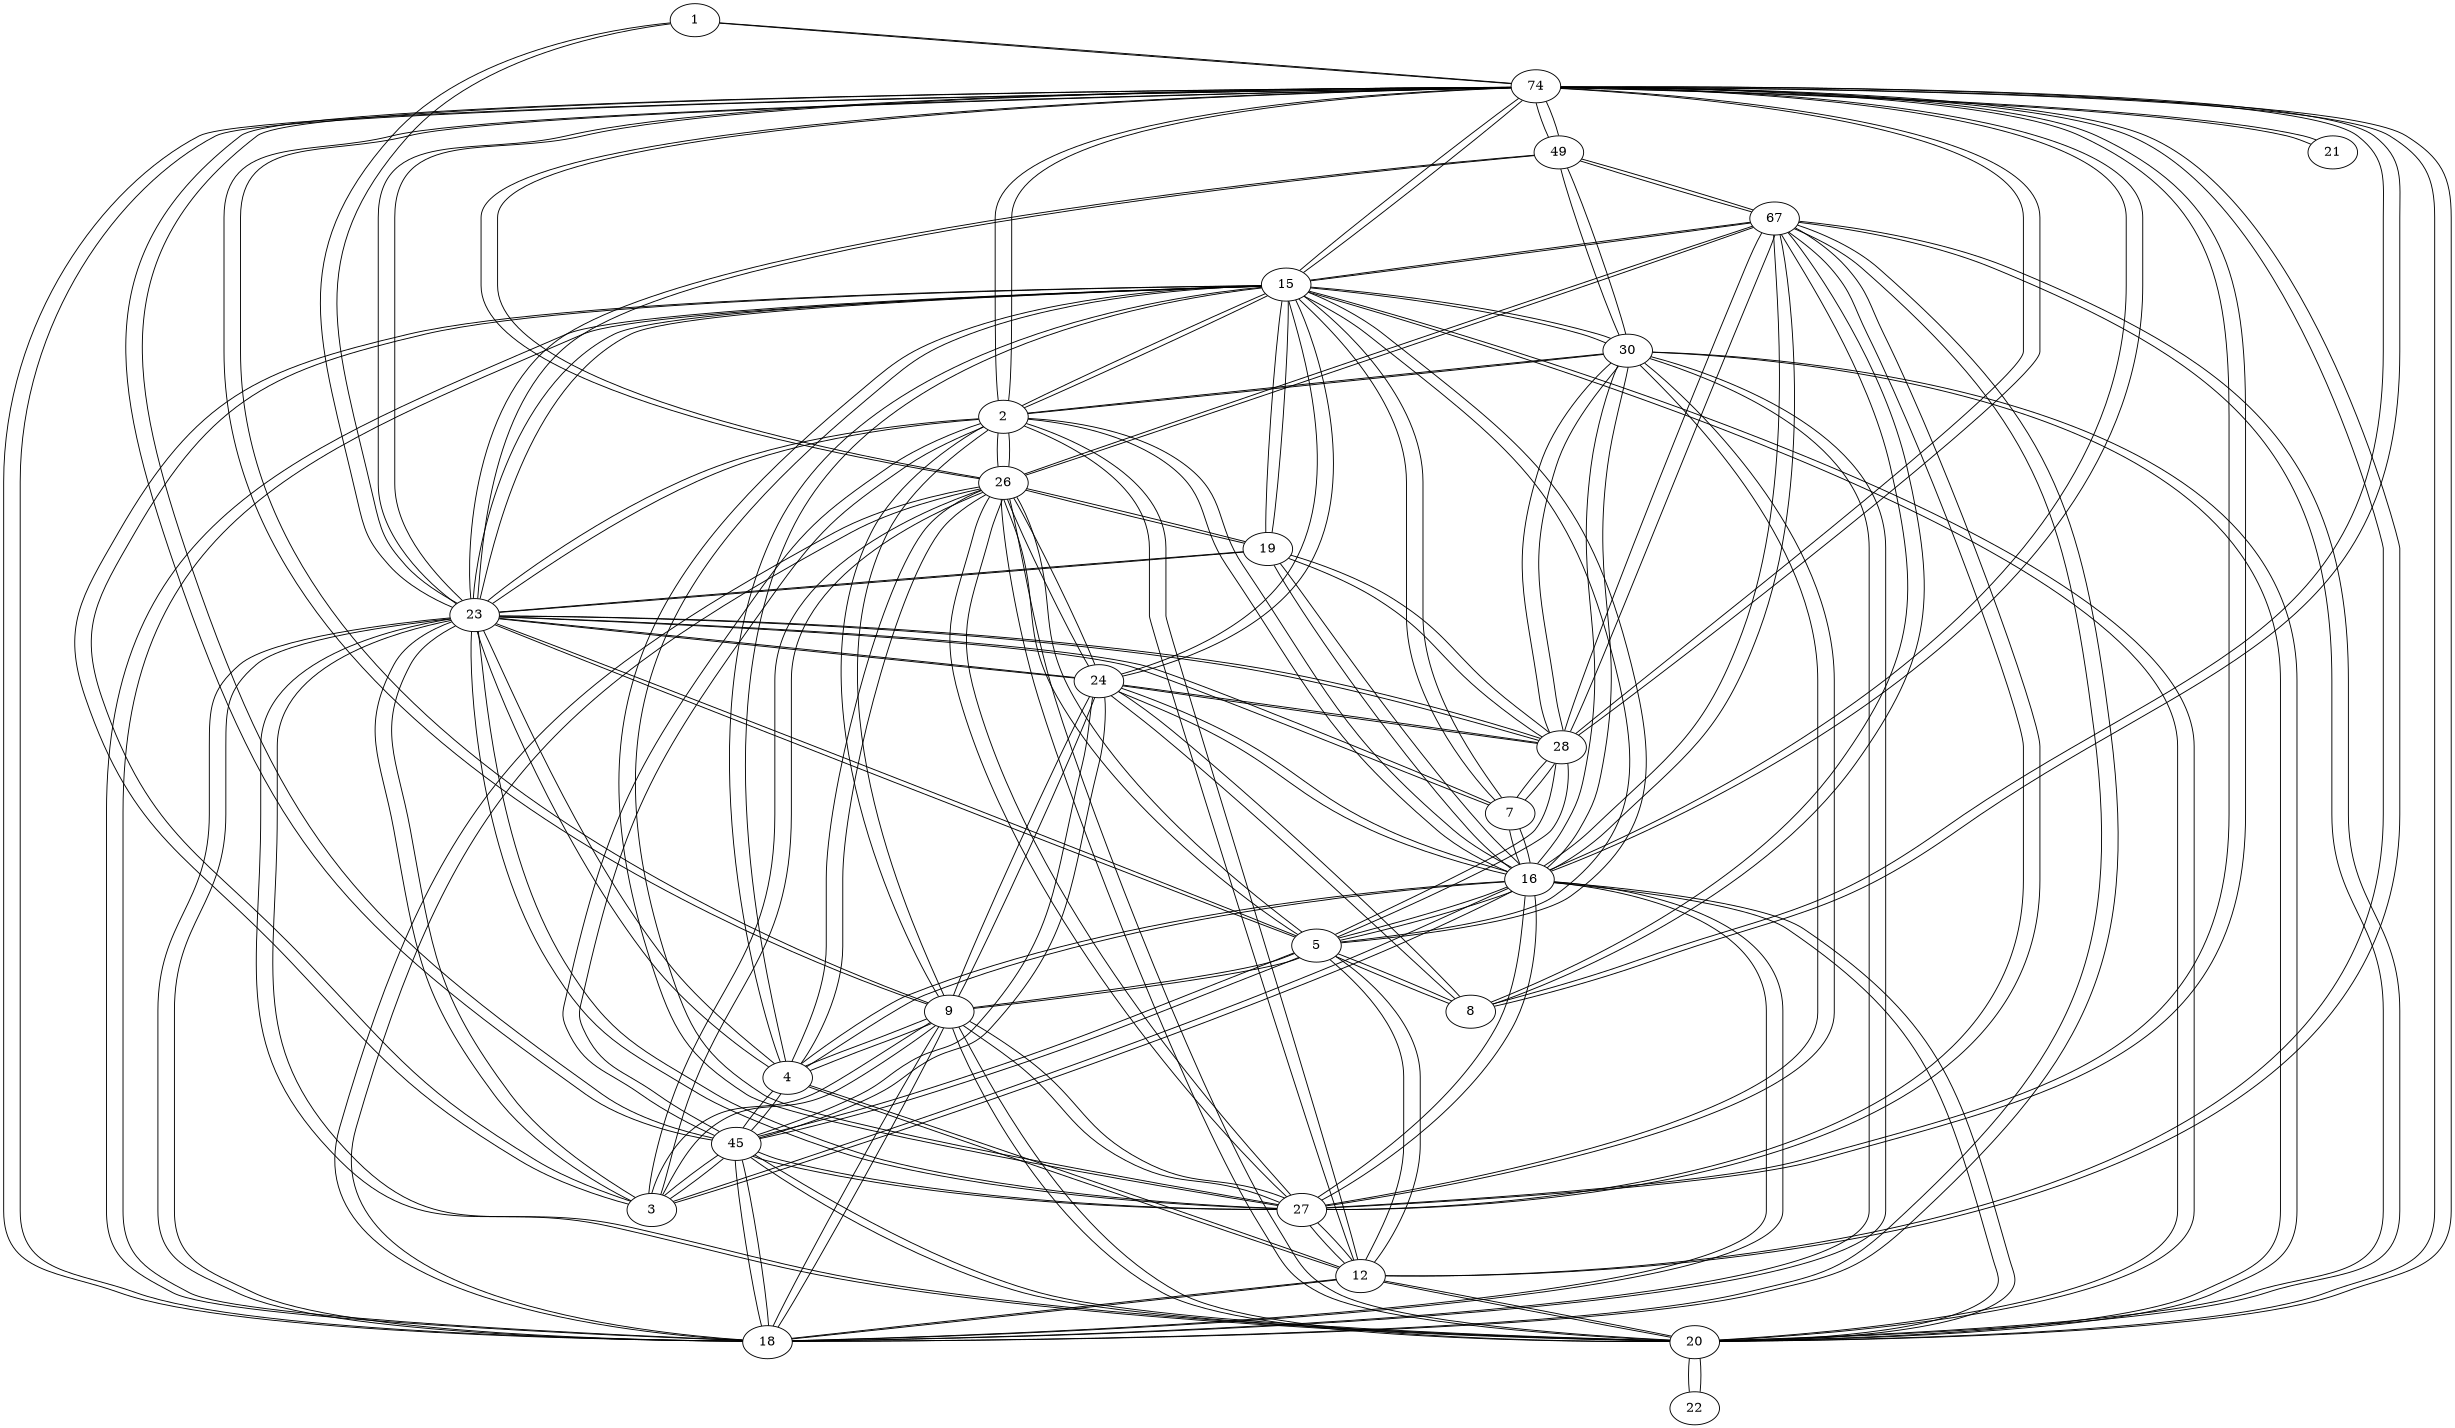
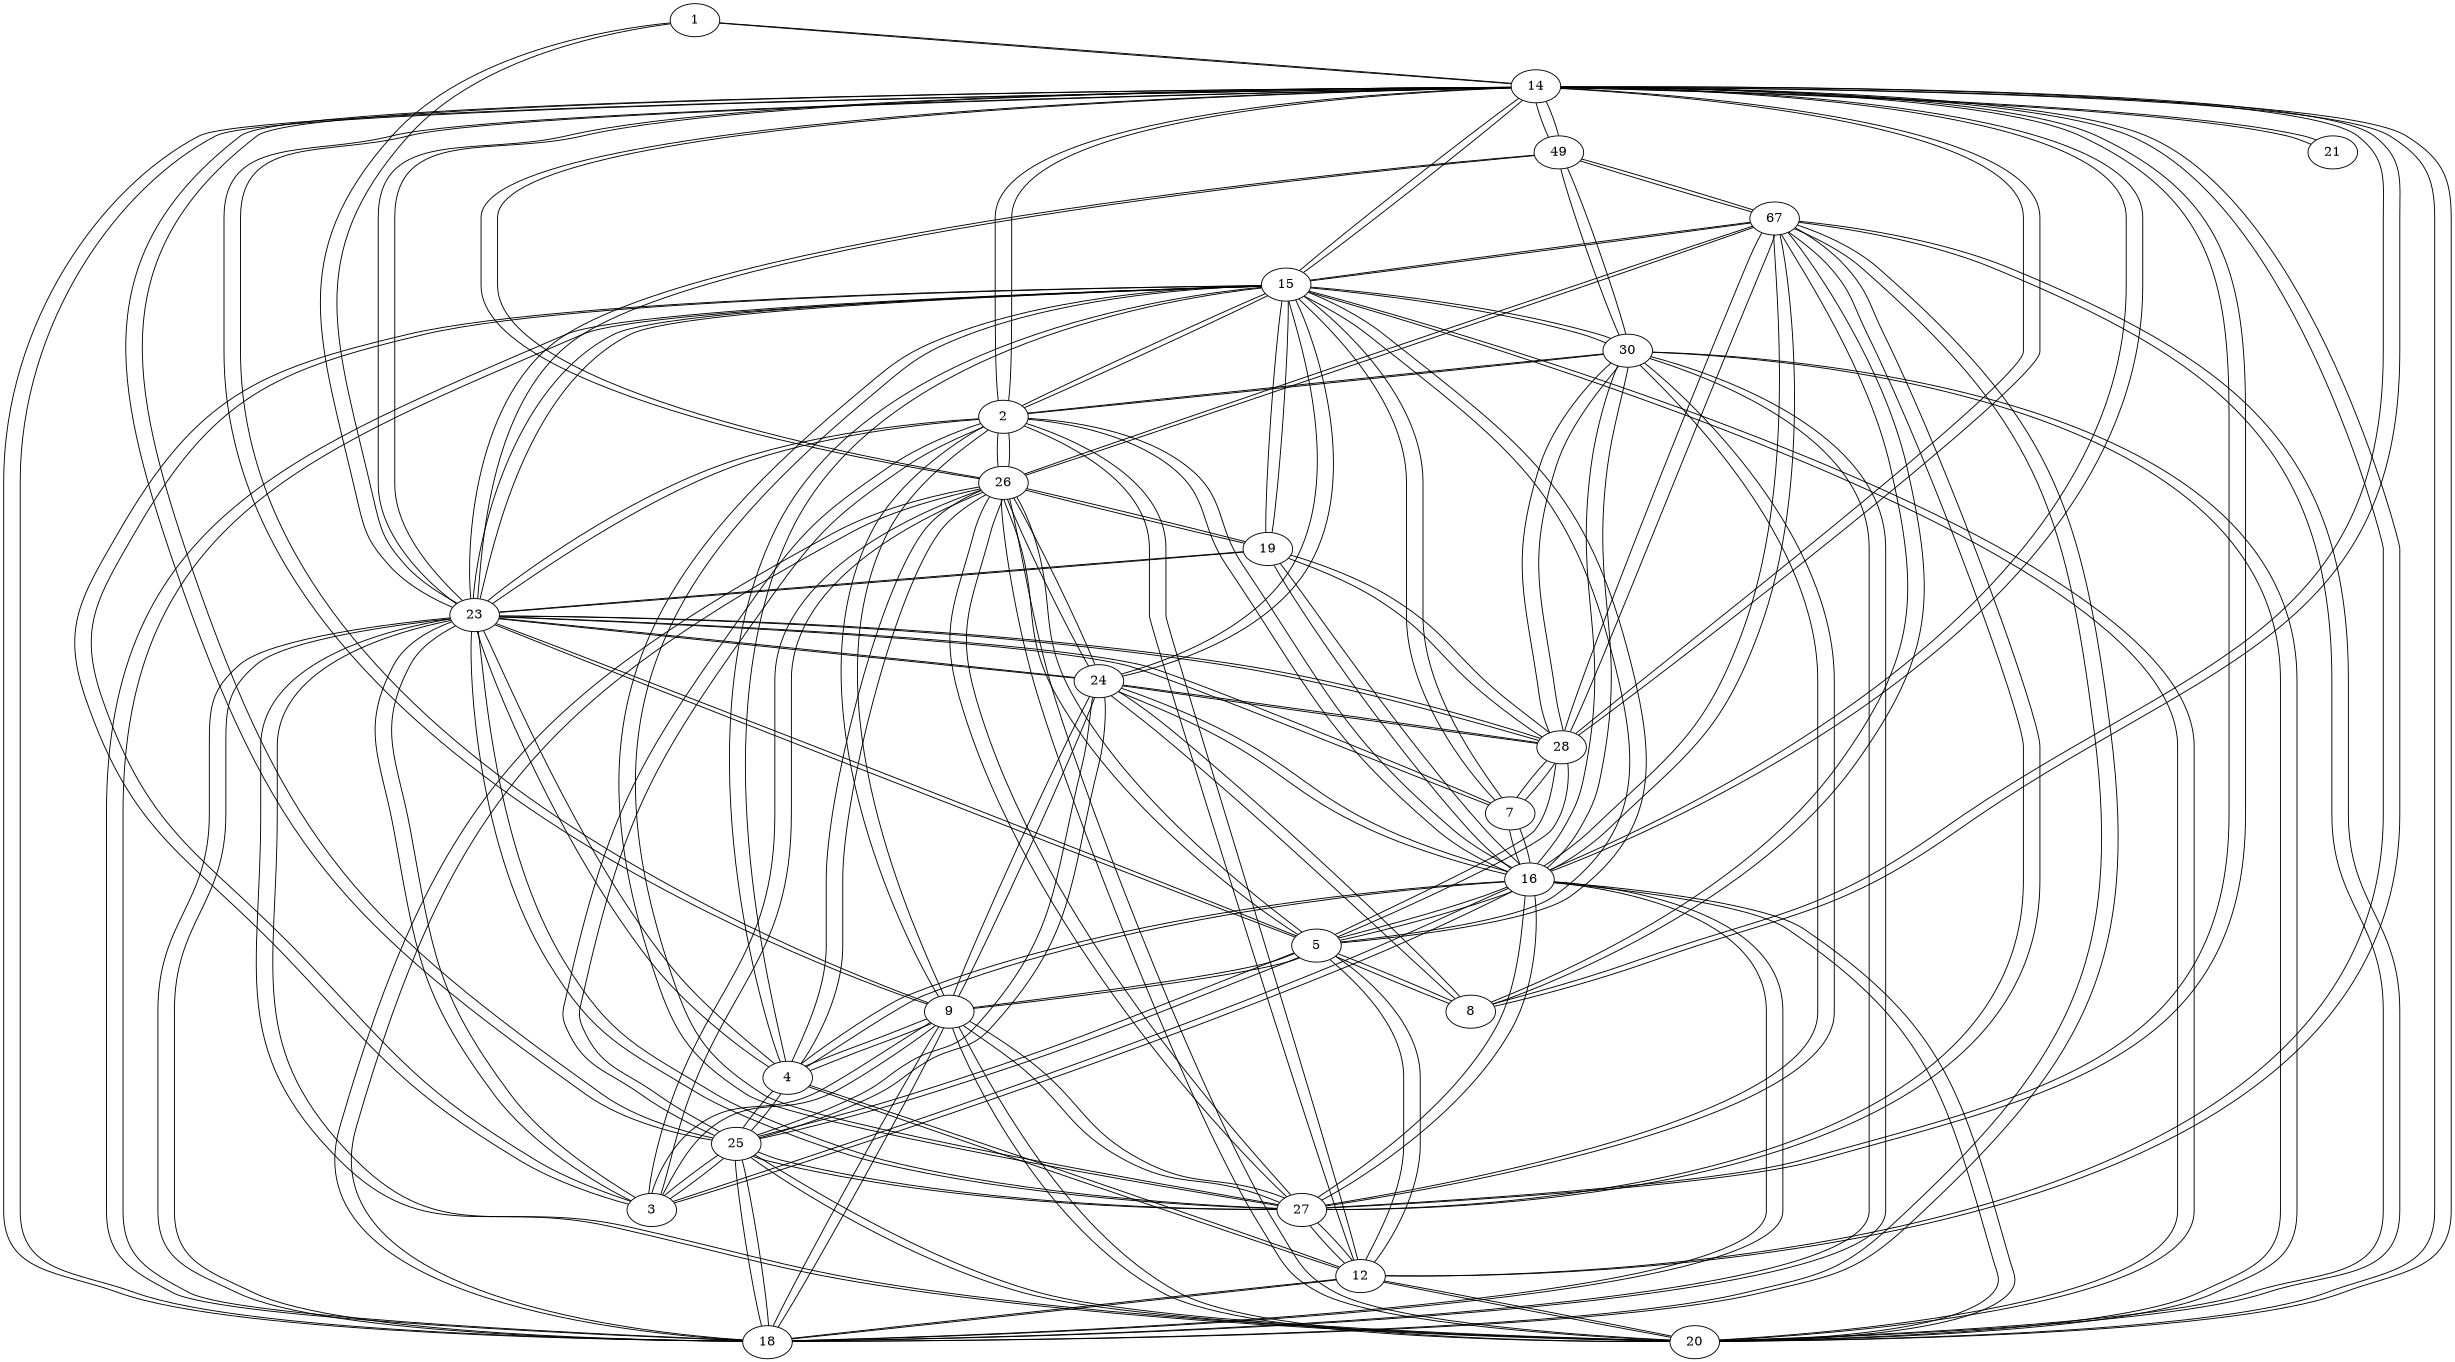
node "74": label "74" -> "14"
node "45": label "45" -> "25"
node "22": removed
